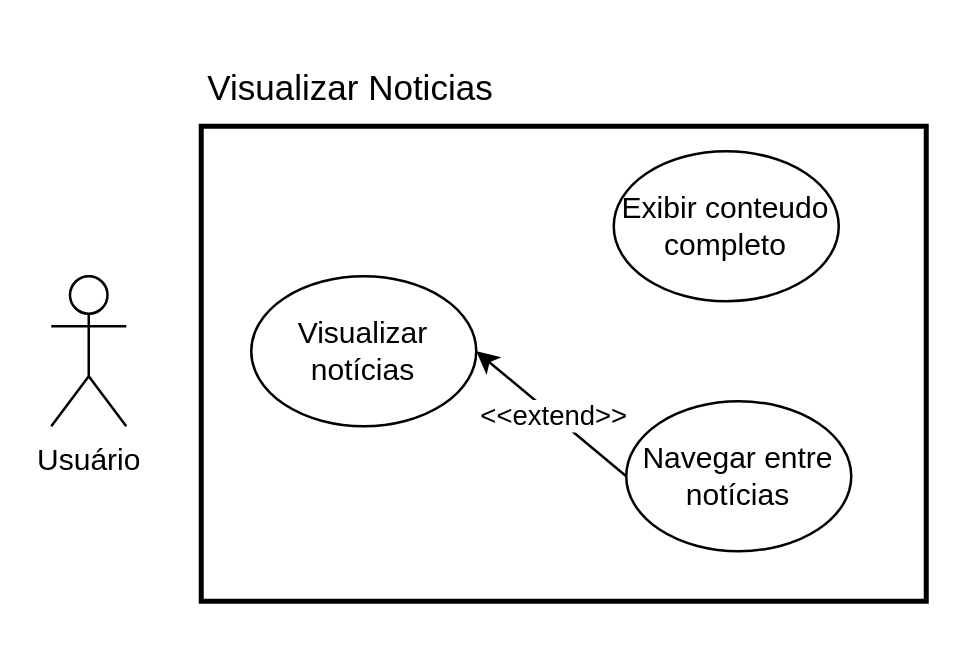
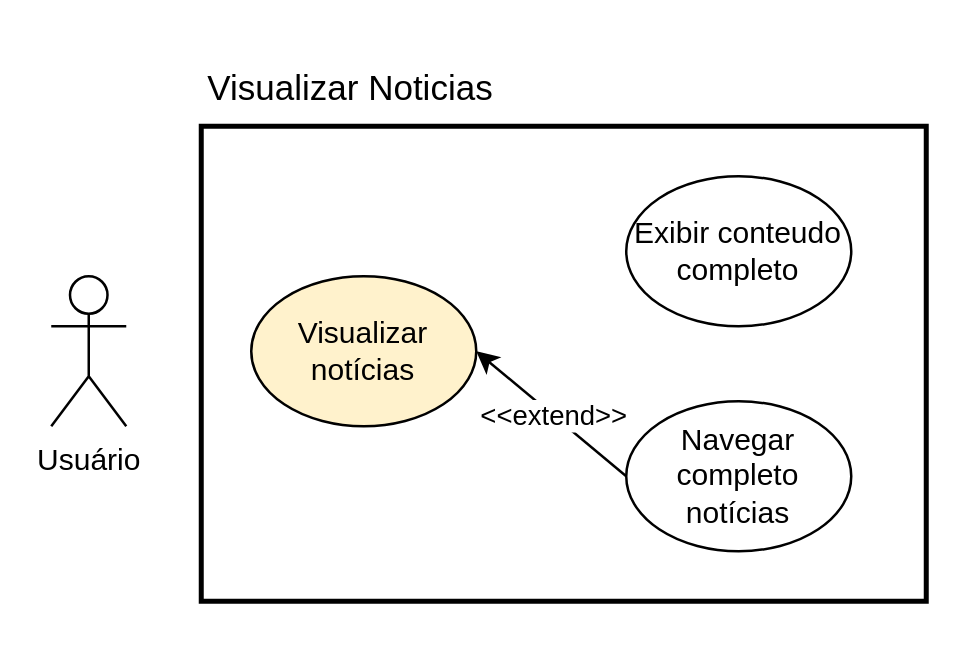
node "Exibir conteudo completo": moved (726, 226) -> (739, 251)
node "Visualizar notícias": fillcolor #ffffff -> #fff2cc
node "Navegar entre notícias": label "Navegar entre notícias" -> "Navegar completo notícias"
